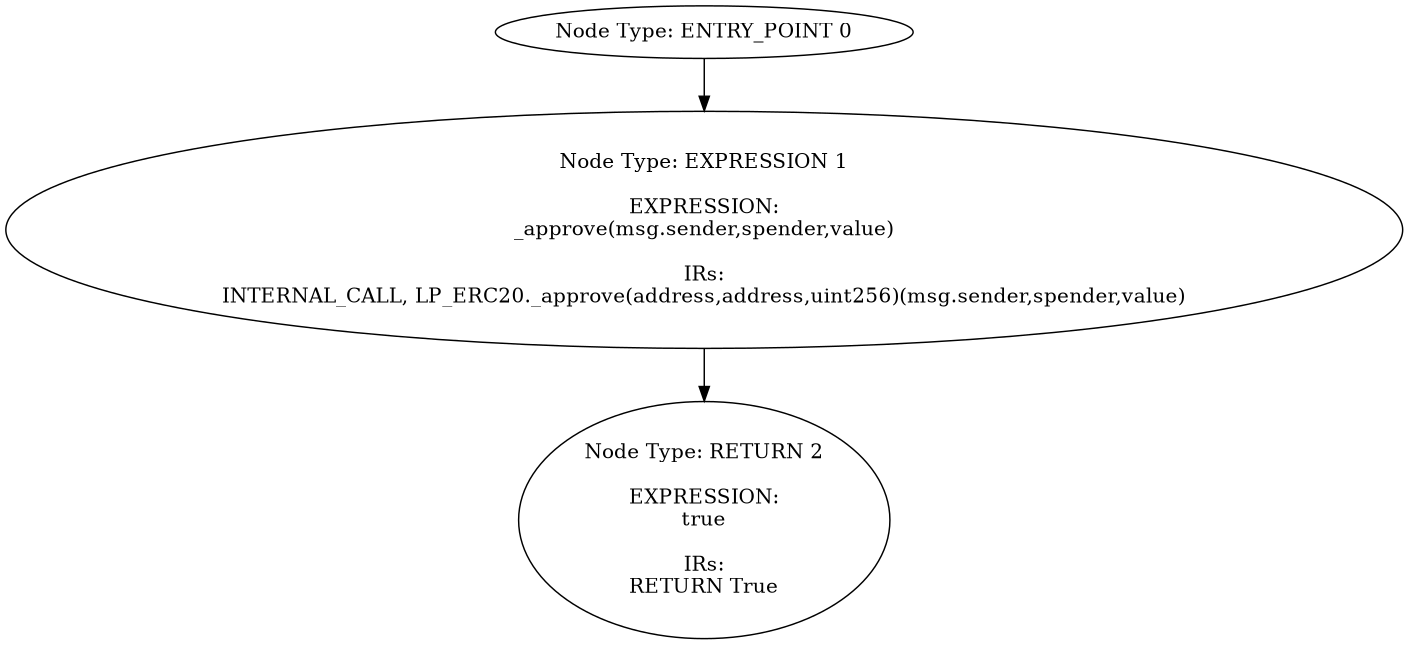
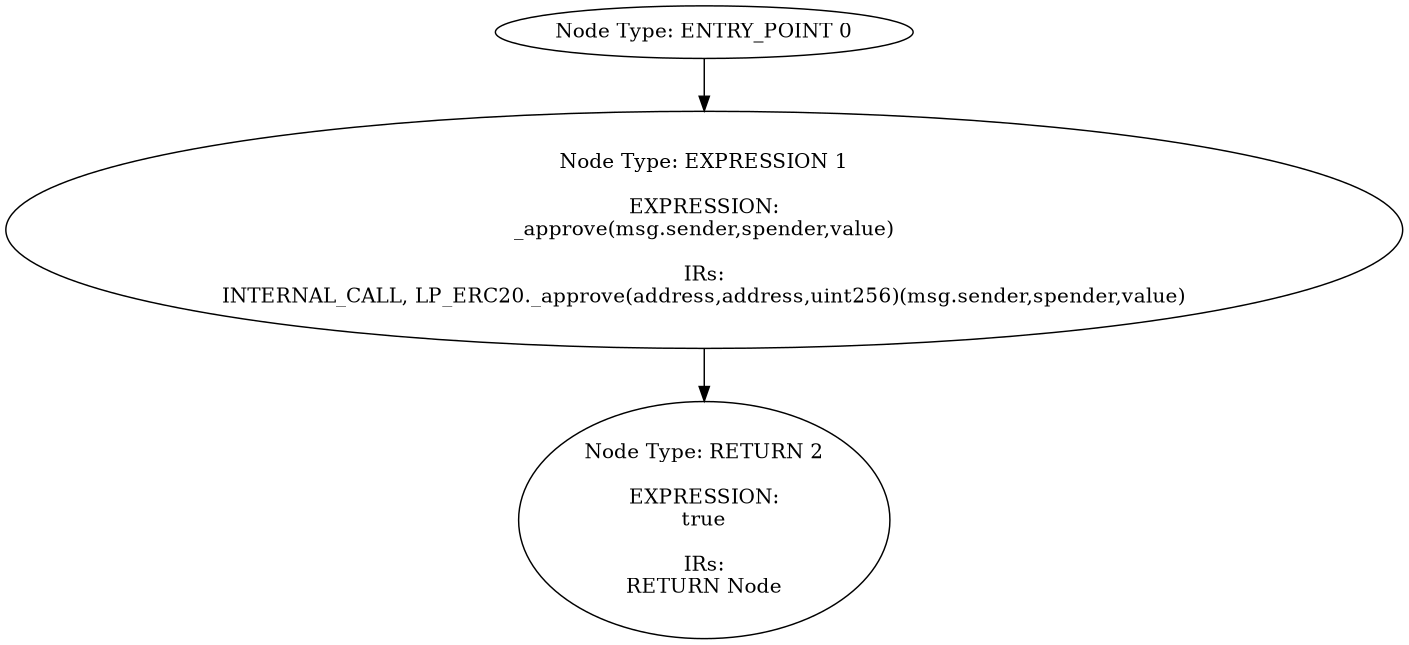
node "Node Type: RETURN 2 EXPRESSION: true IRs: RETURN True": label "Node Type: RETURN 2 EXPRESSION: true IRs: RETURN True" -> "Node Type: RETURN 2 EXPRESSION: true IRs: RETURN Node"
